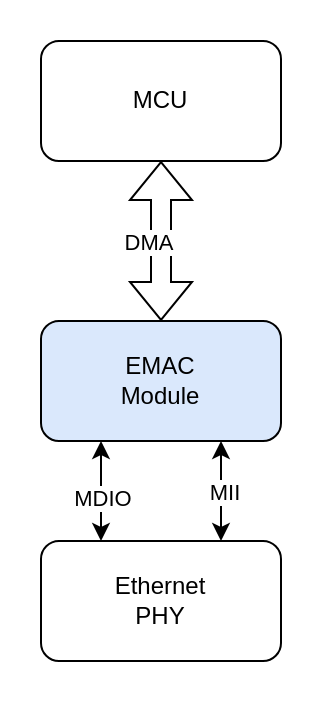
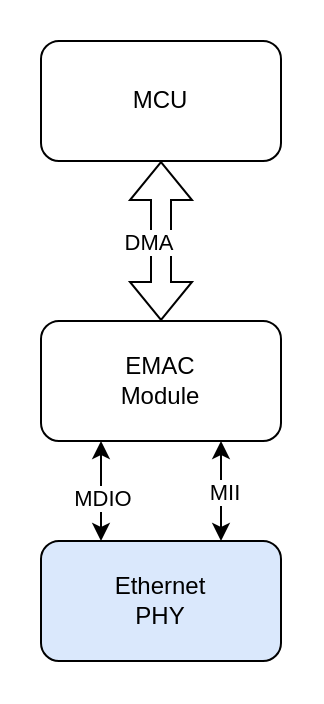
node "EMAC Module": fillcolor #dae8fc -> #ffffff
node "Ethernet PHY": fillcolor #ffffff -> #dae8fc
